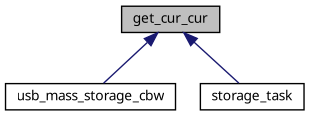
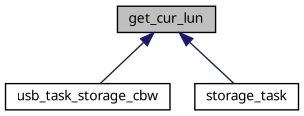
node "get_cur_cur": label "get_cur_cur" -> "get_cur_lun"
node "usb_mass_storage_cbw": label "usb_mass_storage_cbw" -> "usb_task_storage_cbw"
